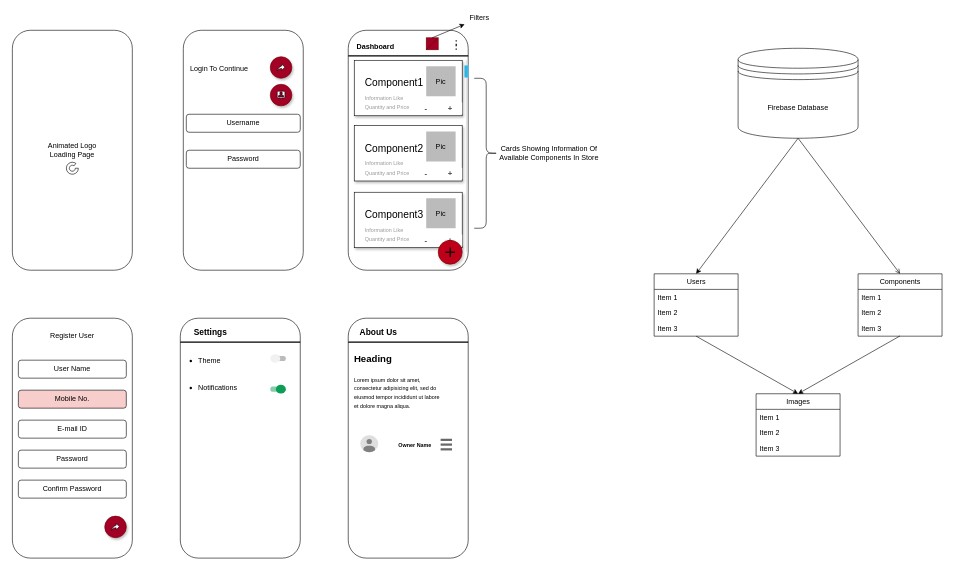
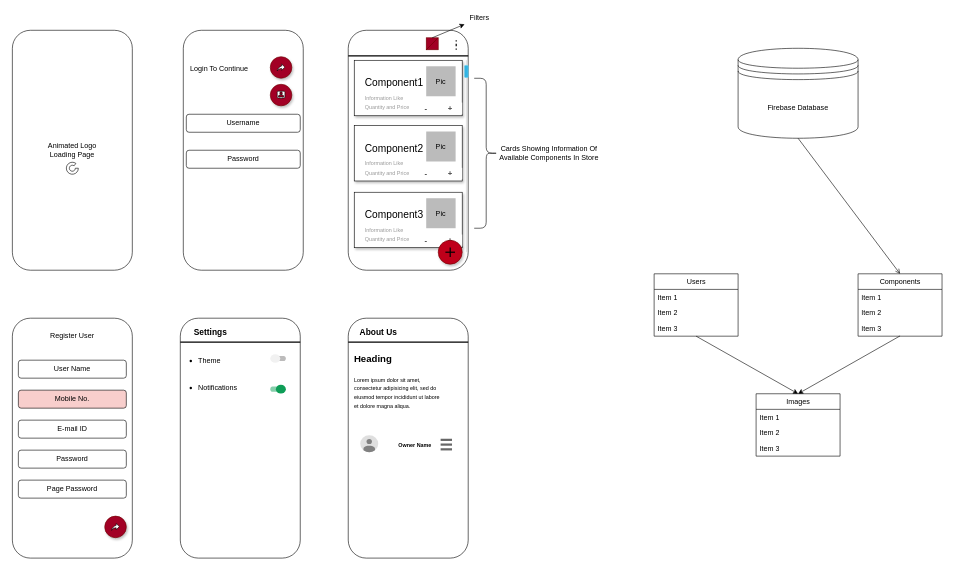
node "Dashboard": removed
edge "Firebase Database" -> "Users": removed
node "Confirm Password": label "Confirm Password" -> "Page Password"
